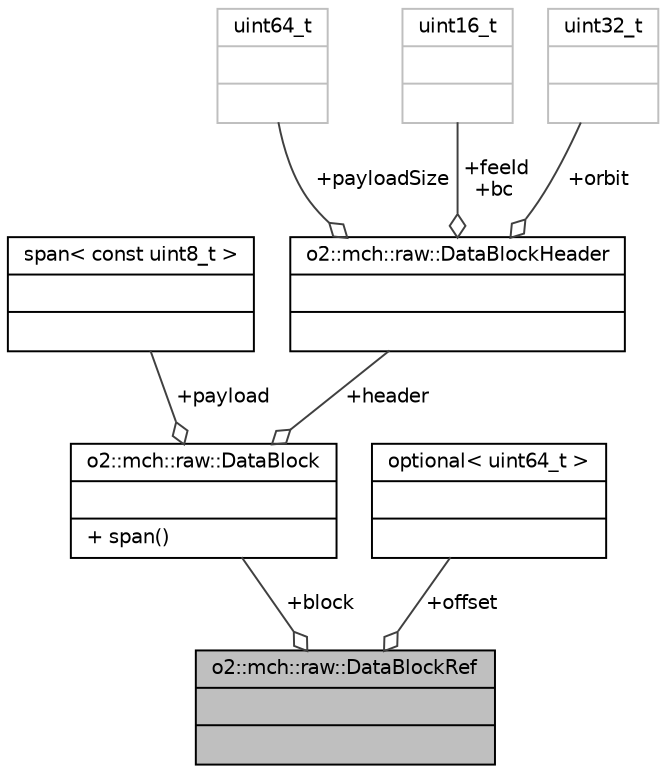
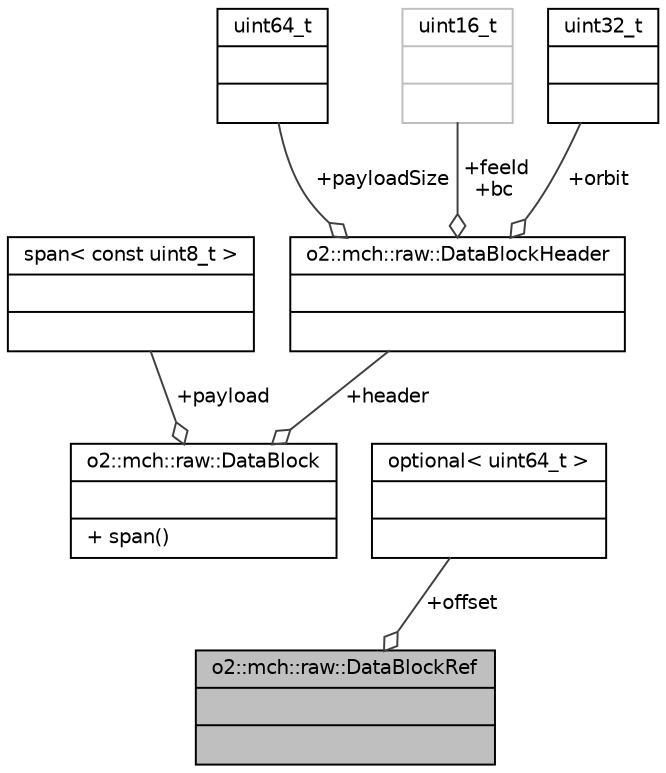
node "uint64_t": color grey75 -> black
node "uint32_t": color grey75 -> black
edge "o2::mch::raw::DataBlock" -> "o2::mch::raw::DataBlockRef": removed, label "+block"
